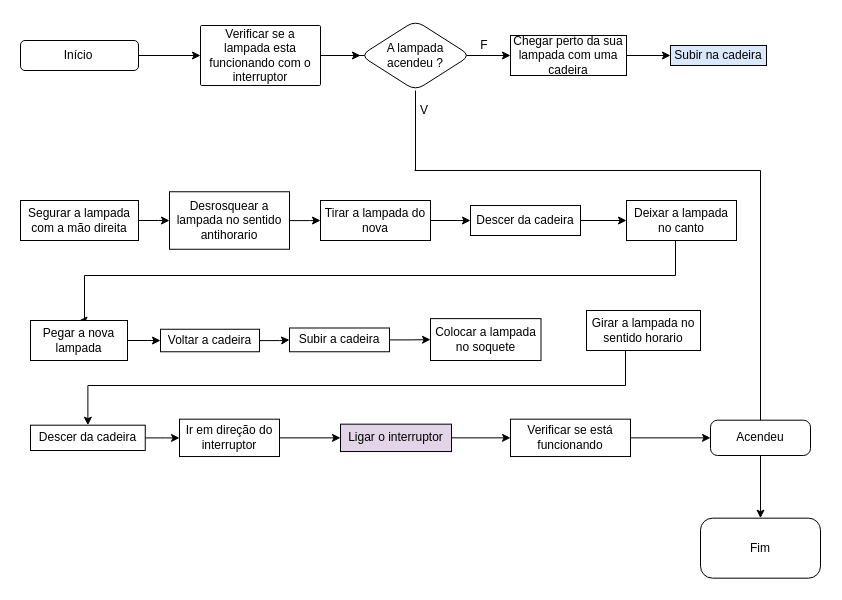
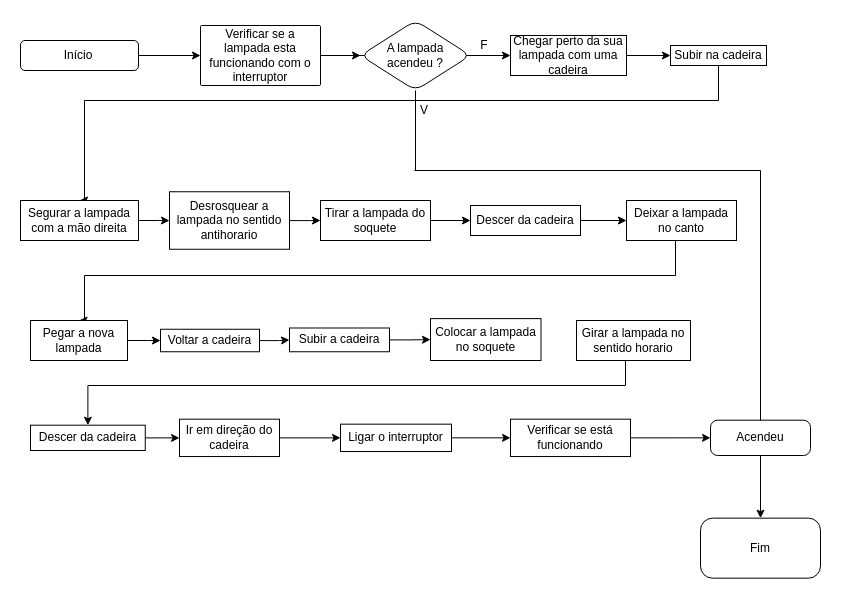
node "Subir na cadeira": fillcolor #dae8fc -> #ffffff
edge "Subir na cadeira" -> "Segurar a lampada com a mão direita": added
node "Tirar a lampada do nova": label "Tirar a lampada do nova" -> "Tirar a lampada do soquete"
node "Girar a lampada no sentido horario": moved (644, 331) -> (634, 341)
node "Ir em direção do interruptor": label "Ir em direção do interruptor" -> "Ir em direção do cadeira"
node "Ligar o interruptor": fillcolor #e1d5e7 -> #ffffff
